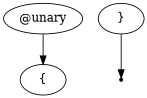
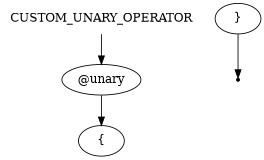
node "CUSTOM_UNARY_OPERATOR": added
